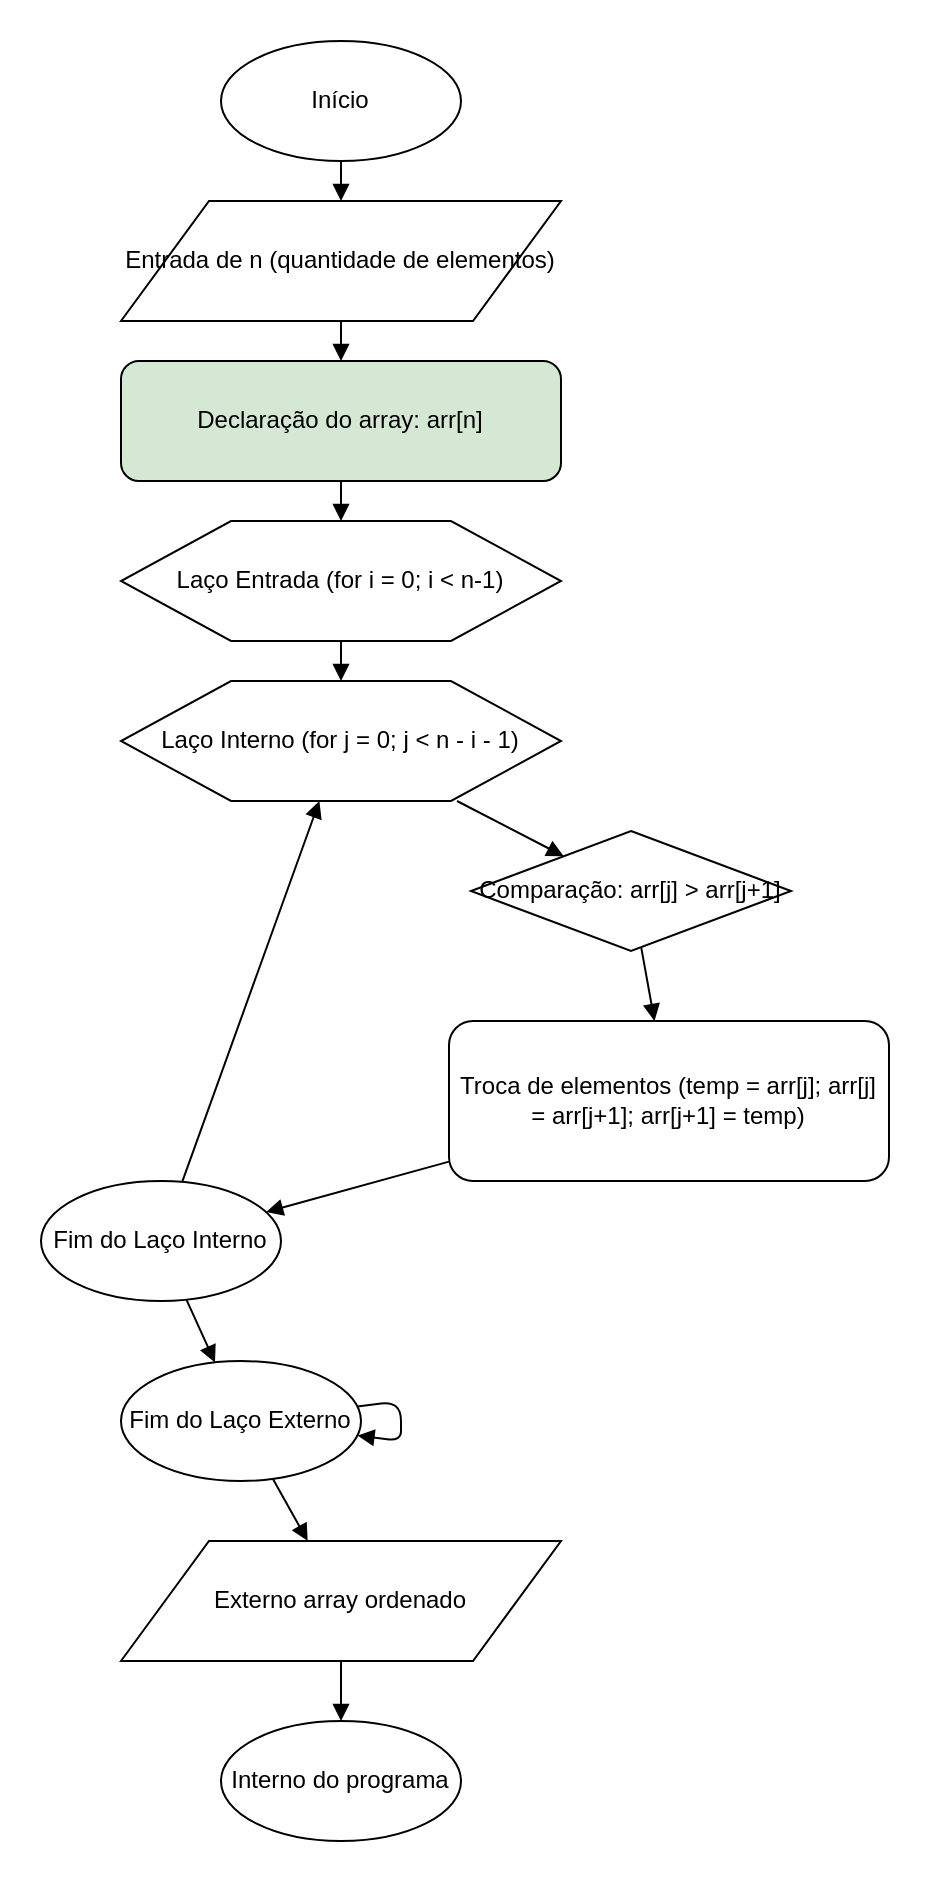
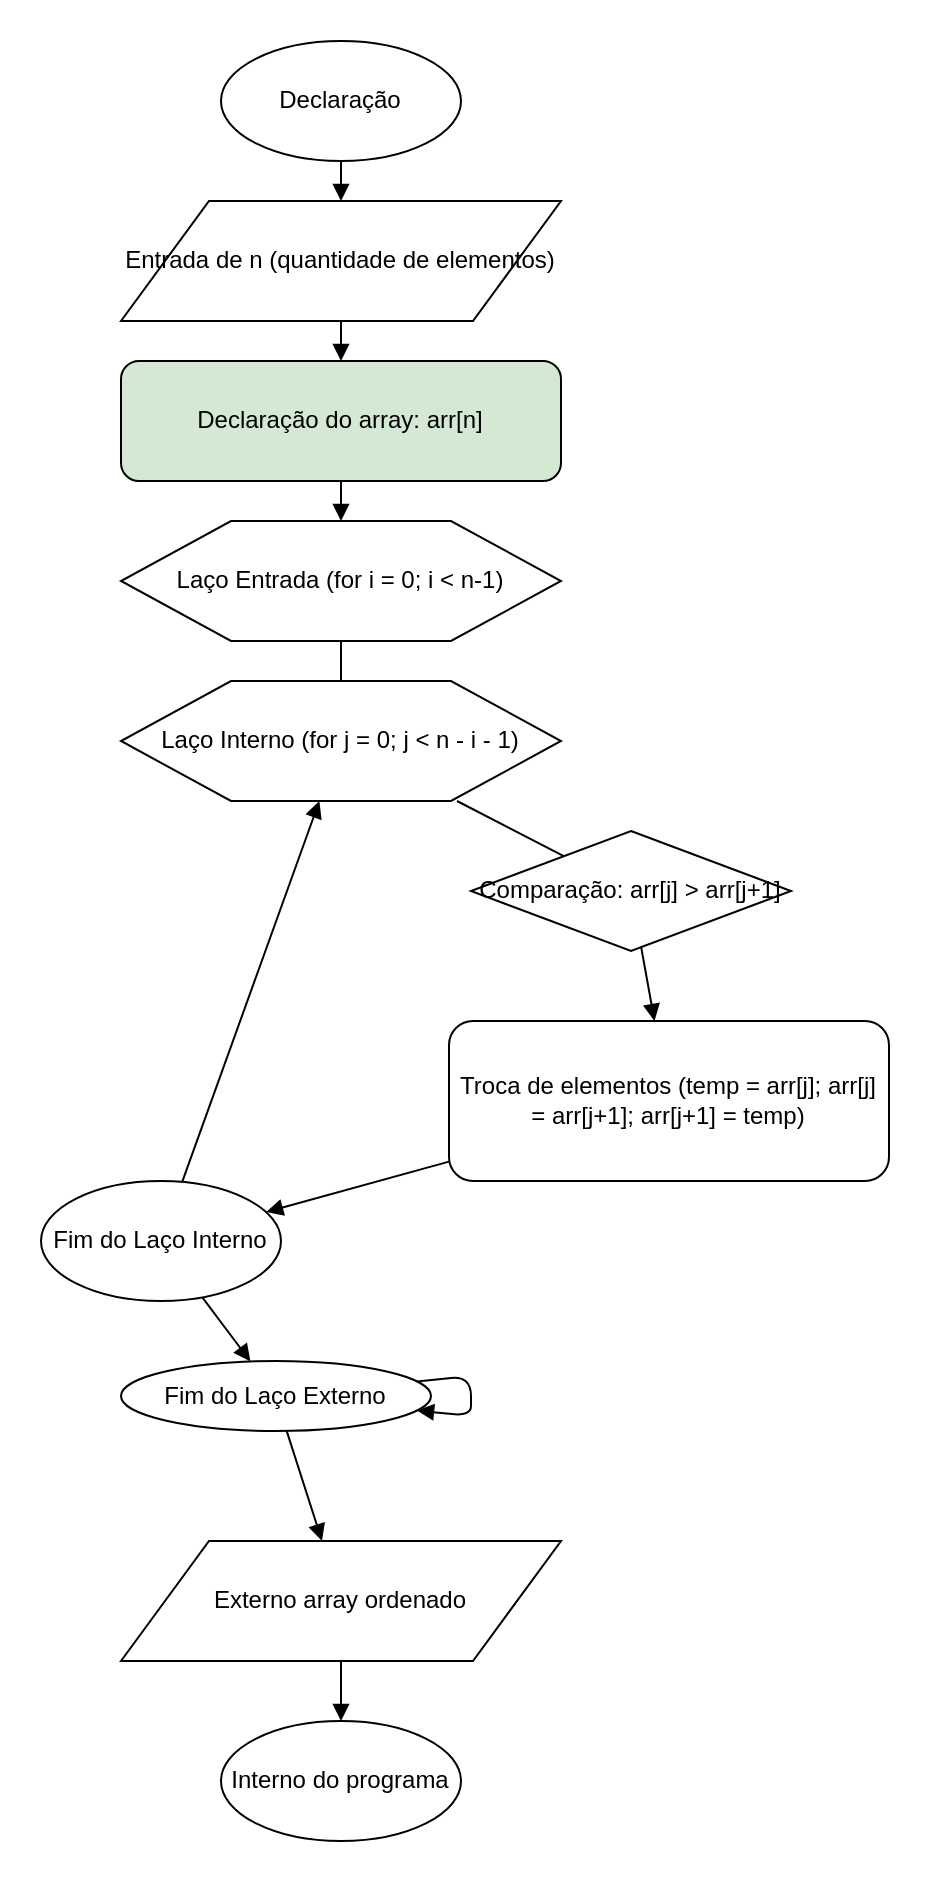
node "Início": label "Início" -> "Declaração"
edge "Laço Entrada (for i = 0; i < n-1)" -> "Laço Interno (for j = 0; j < n - i - 1)": arrowhead block -> none
edge "Laço Interno (for j = 0; j < n - i - 1)" -> "Comparação: arr[j] > arr[j+1]": arrowhead block -> none
node "Fim do Laço Externo": size 240x120 -> 310x70
